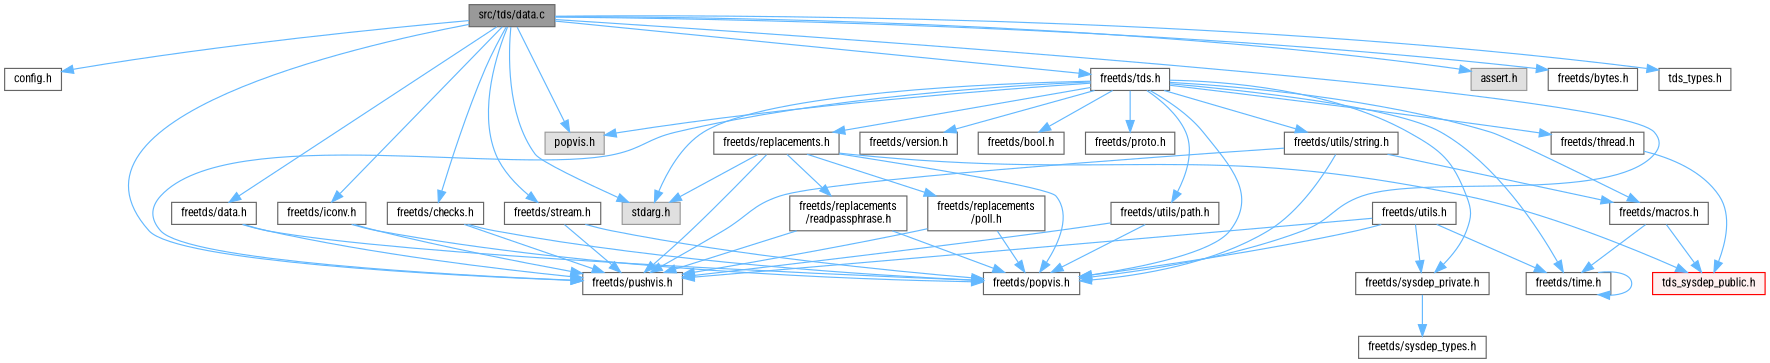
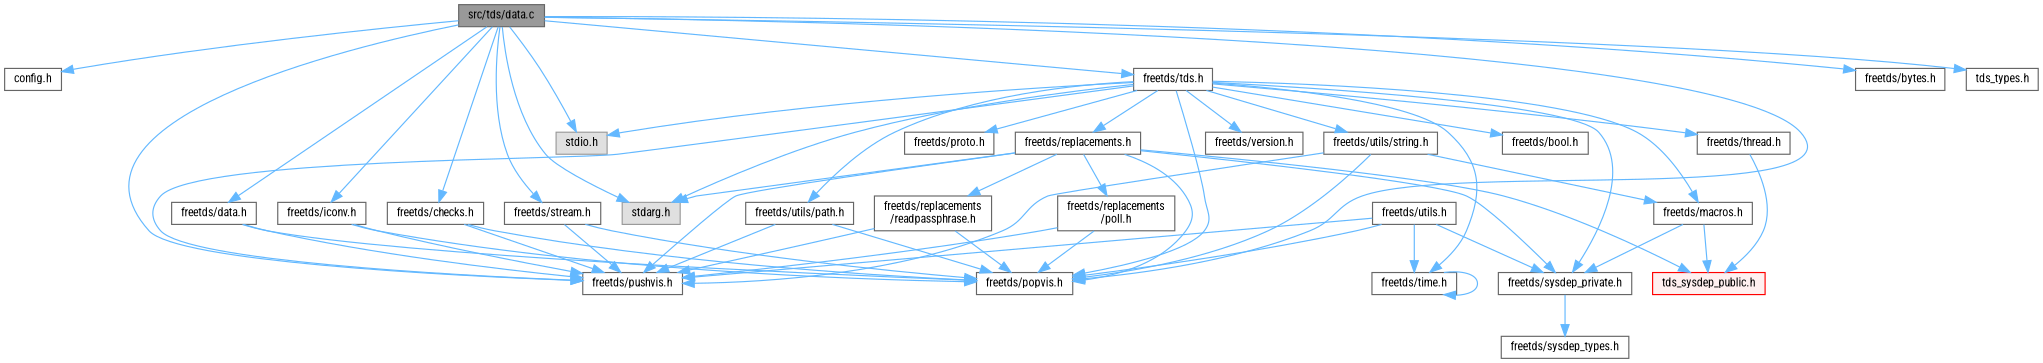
node "assert.h": removed
node "popvis.h": label "popvis.h" -> "stdio.h"
edge "freetds/replacements.h" -> "freetds/sysdep_private.h": added
edge "freetds/macros.h" -> "freetds/time.h": now "freetds/macros.h" -> "freetds/sysdep_private.h"
